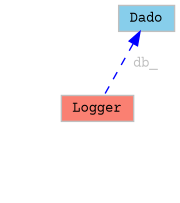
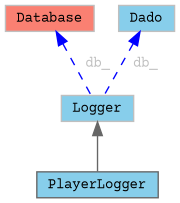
node "Database": added
node "Logger": fillcolor salmon -> skyblue
node "PlayerLogger": added
